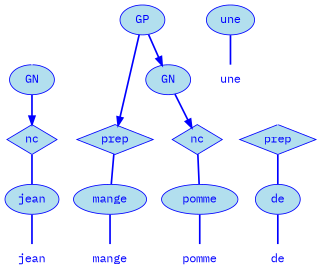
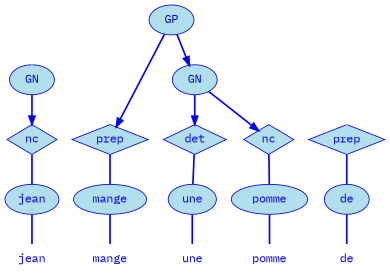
node "det": added
